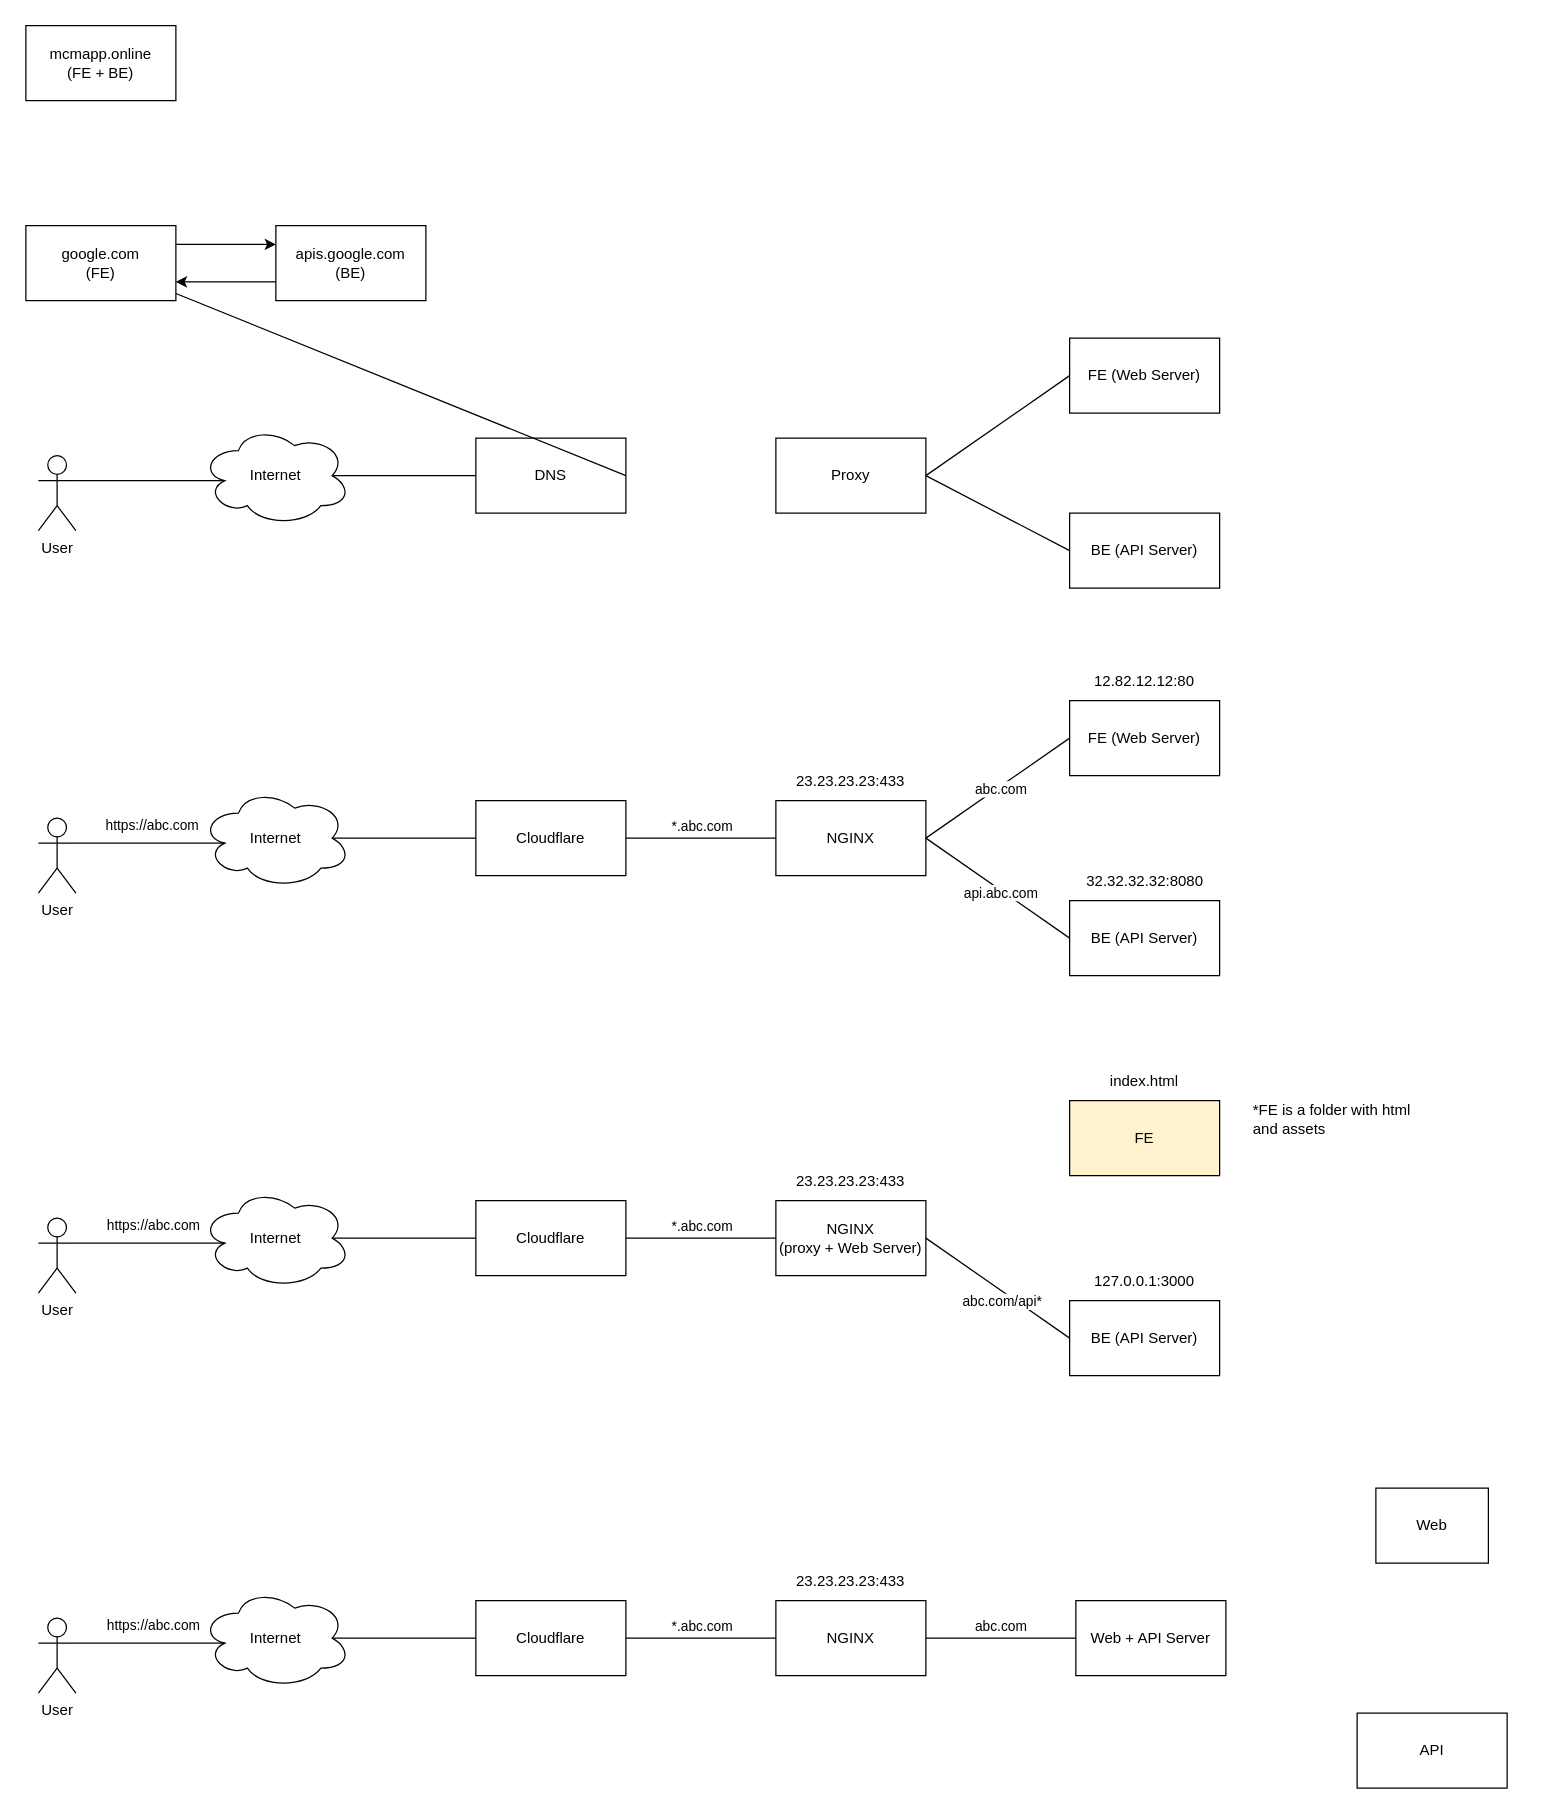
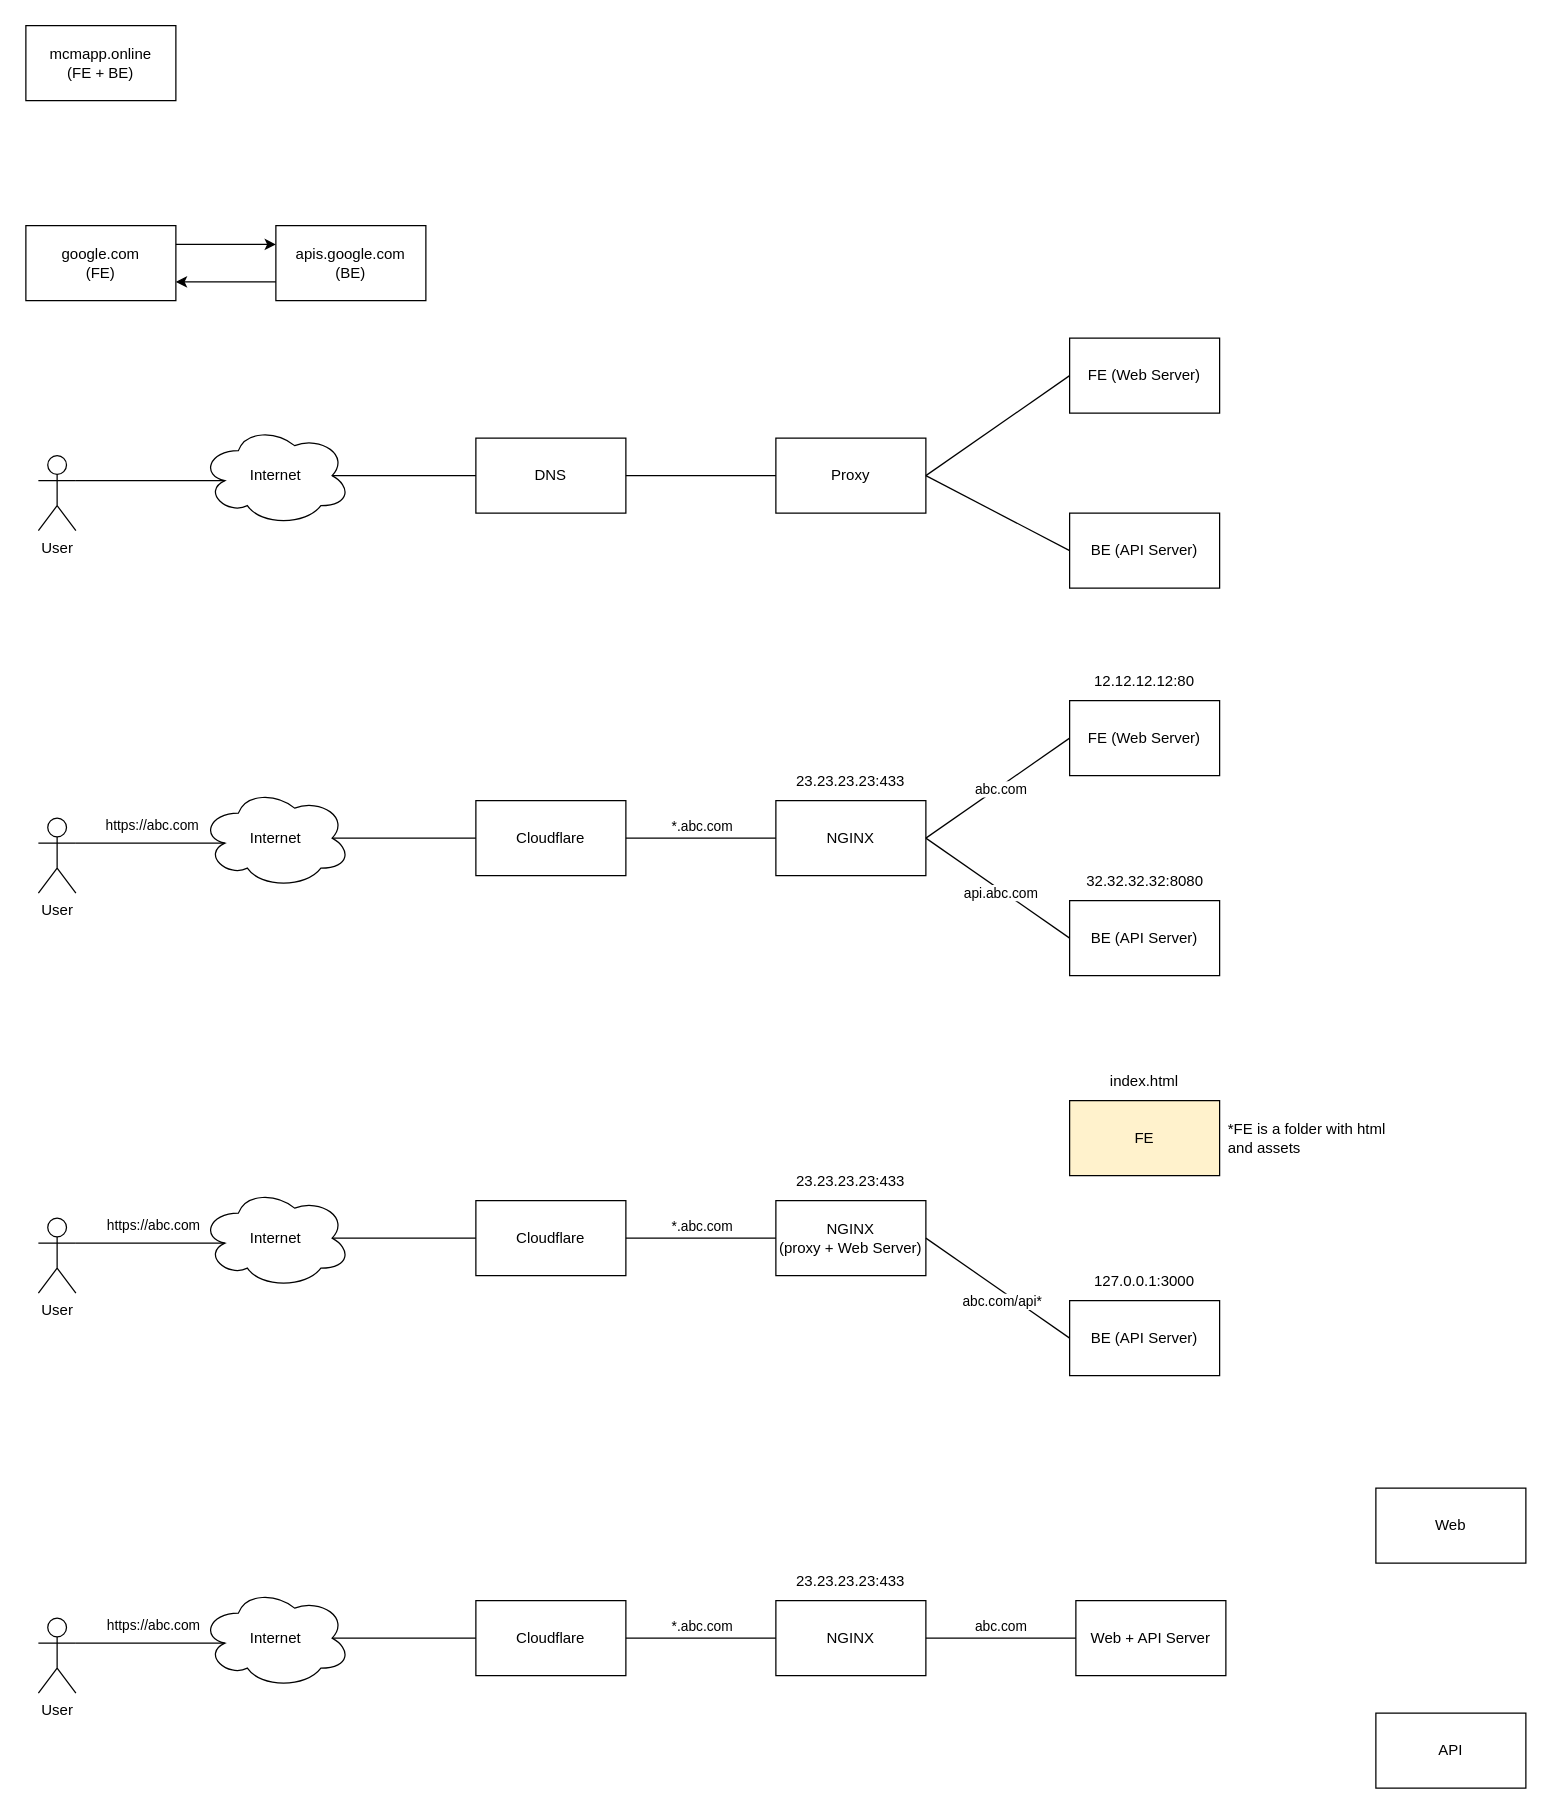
edge "google.com (FE)" -- "DNS": now "Proxy" -- "DNS"
node "12.82.12.12:80": label "12.82.12.12:80" -> "12.12.12.12:80"
node "*FE is a folder with html and assets": moved (1338, 1119) -> (1313, 1138)
node "Web": size 113x75 -> 150x75
node "API": moved (1432, 1751) -> (1451, 1751)
